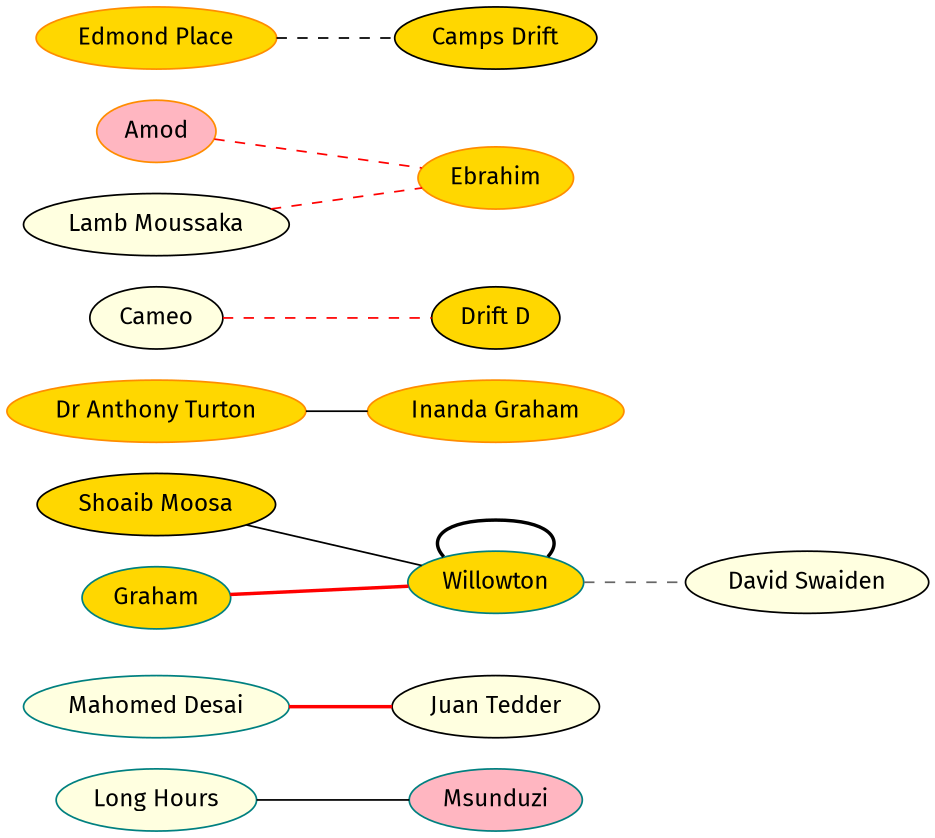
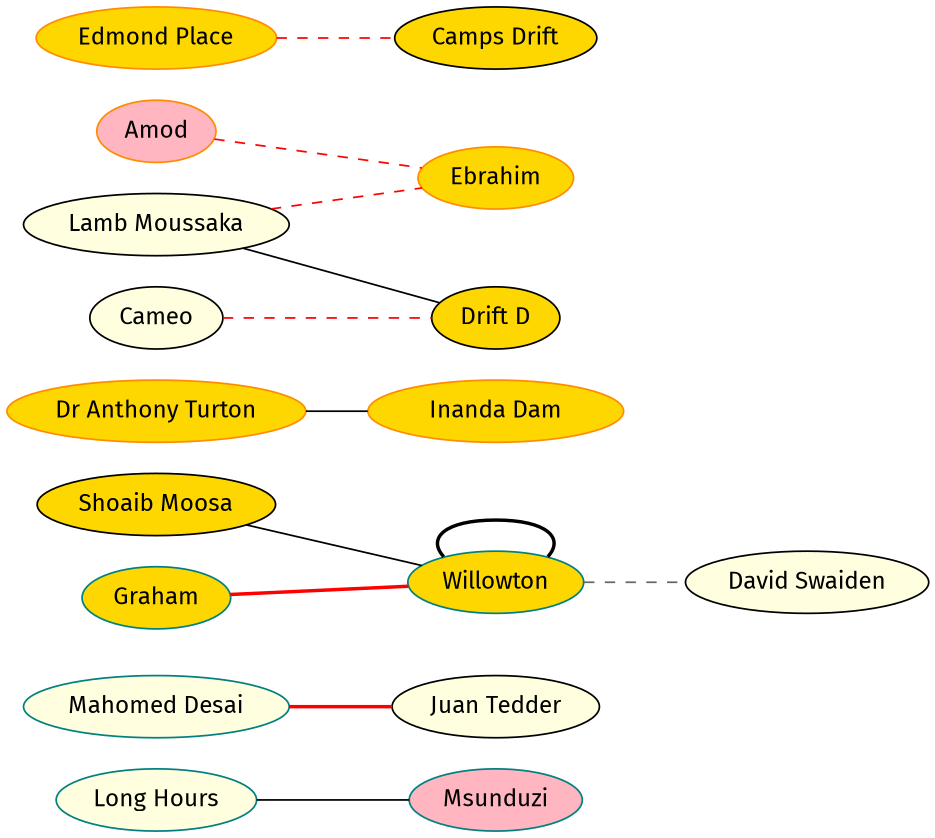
edge "Edmond Place" -- "Camps Drift": color black -> red
edge "Lamb Moussaka" -- "Drift D": added
node "Inanda Graham": label "Inanda Graham" -> "Inanda Dam"
